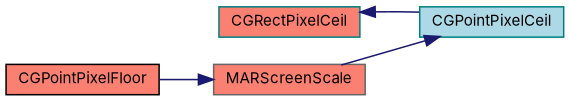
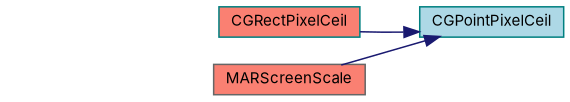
edge "CGPointPixelCeil" -> "CGRectPixelCeil": reversed
node "CGPointPixelFloor": removed
